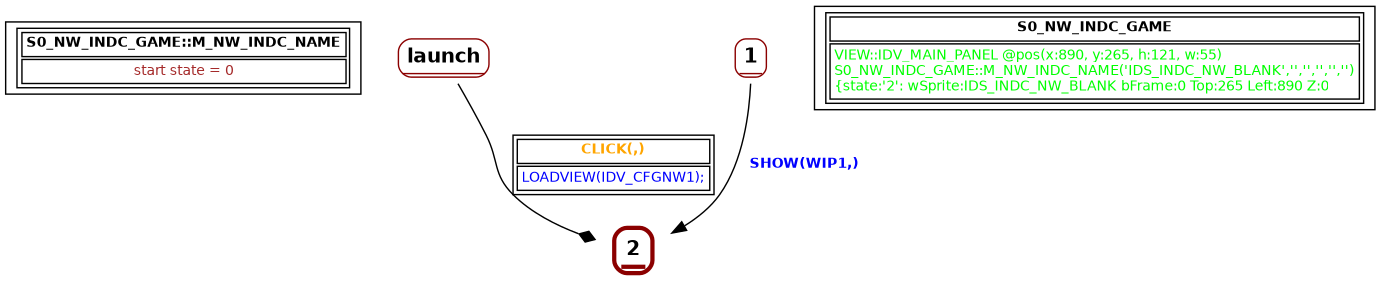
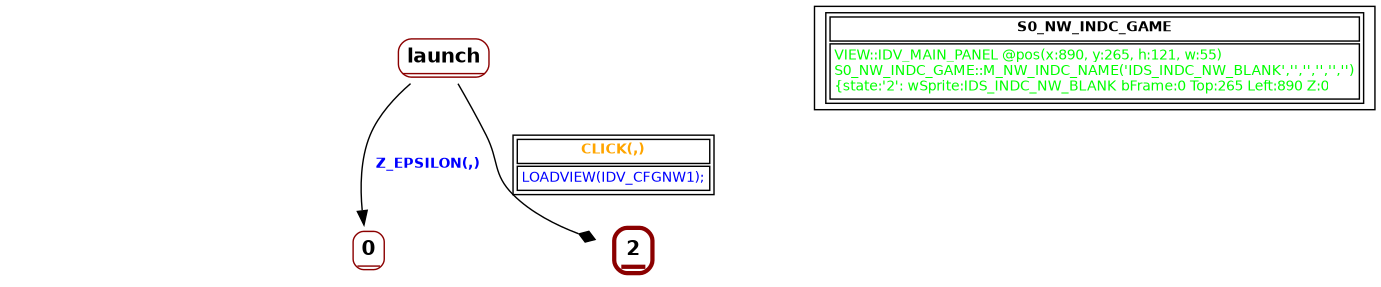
node "S0_NW_INDC_GAME::M_NW_INDC_NAME": removed
node "1": removed
node "0": added
